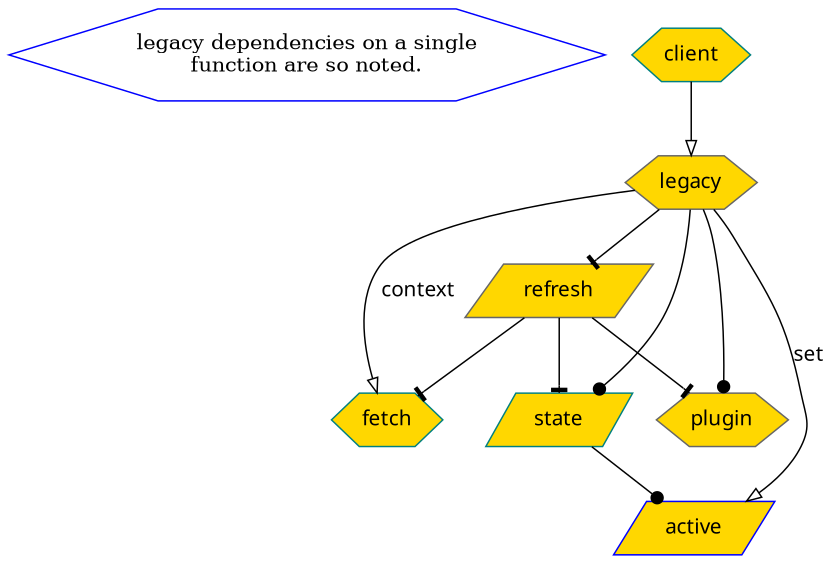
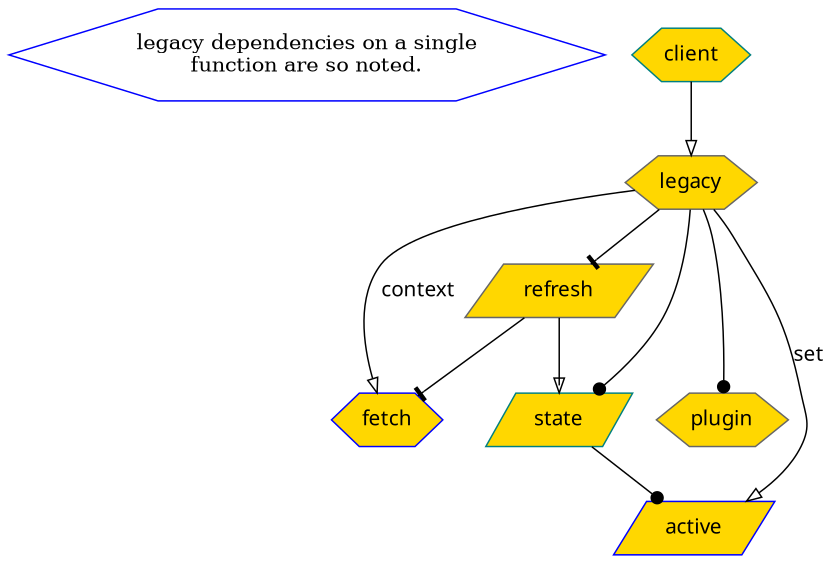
edge "refresh" -> "state": arrowhead tee -> onormal
edge "refresh" -> "plugin": removed
node "fetch": color teal -> blue
